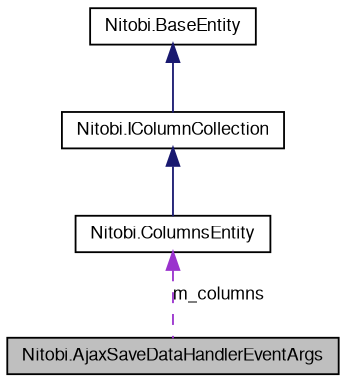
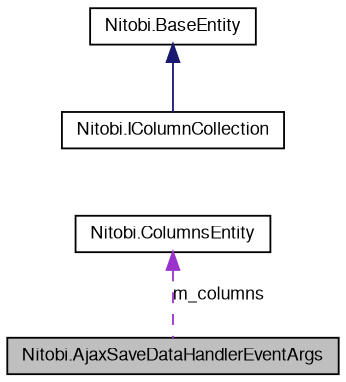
edge "Nitobi.ColumnsEntity" -> "Nitobi.IColumnCollection": removed
